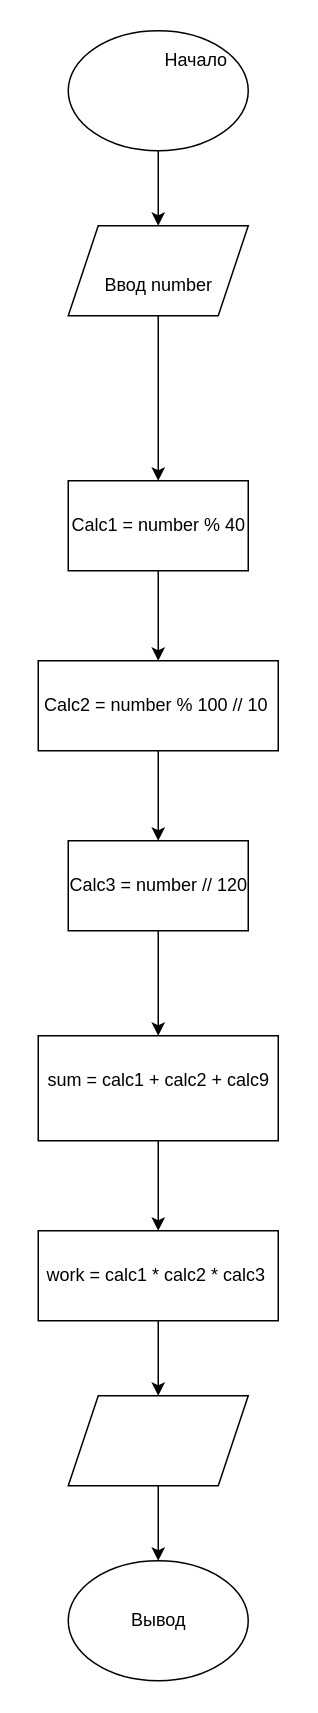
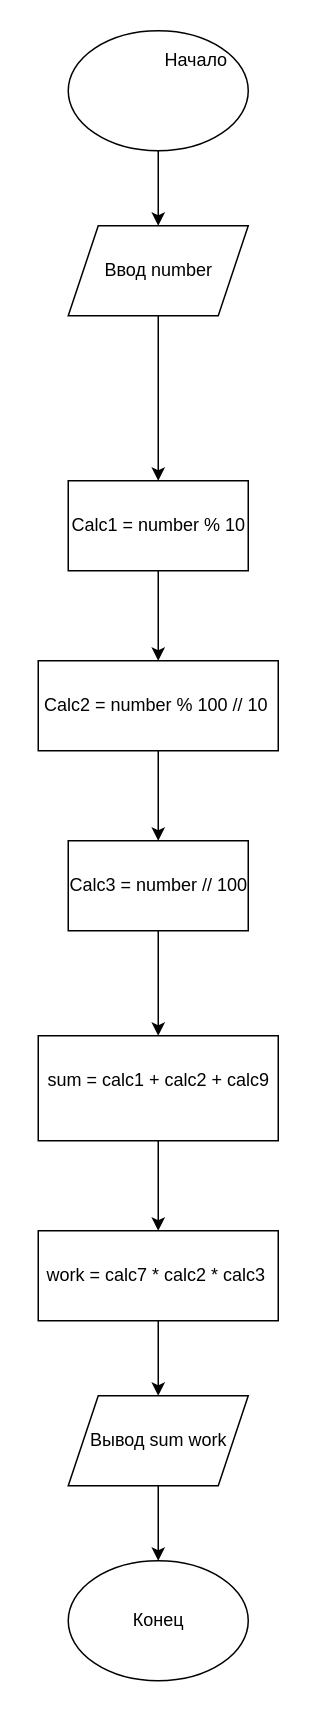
node "Ввод number": moved (158, 286) -> (158, 271)
node "Calc1 = number % 40": label "Calc1 = number % 40" -> "Calc1 = number % 10"
node "Calc3 = number // 120": label "Calc3 = number // 120" -> "Calc3 = number // 100"
node "work = calc1 * calc2 * calc3": label "work = calc1 * calc2 * calc3" -> "work = calc7 * calc2 * calc3"
node "Вывод sum work": added
node "Вывод": label "Вывод" -> "Конец"
